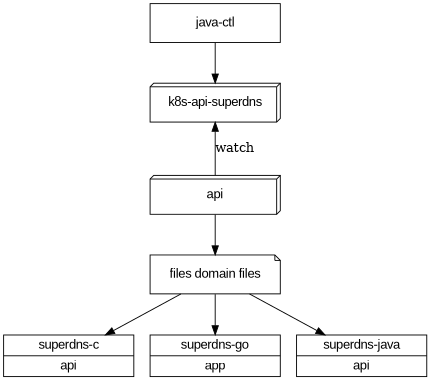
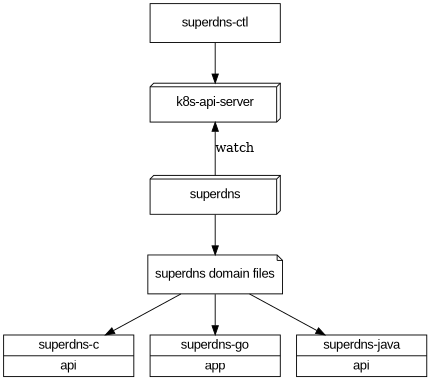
node "java-ctl": label "java-ctl" -> "superdns-ctl"
node "k8s-api-superdns": label "k8s-api-superdns" -> "k8s-api-server"
node "api": label "api" -> "superdns"
node "files domain files": label "files domain files" -> "superdns domain files"
